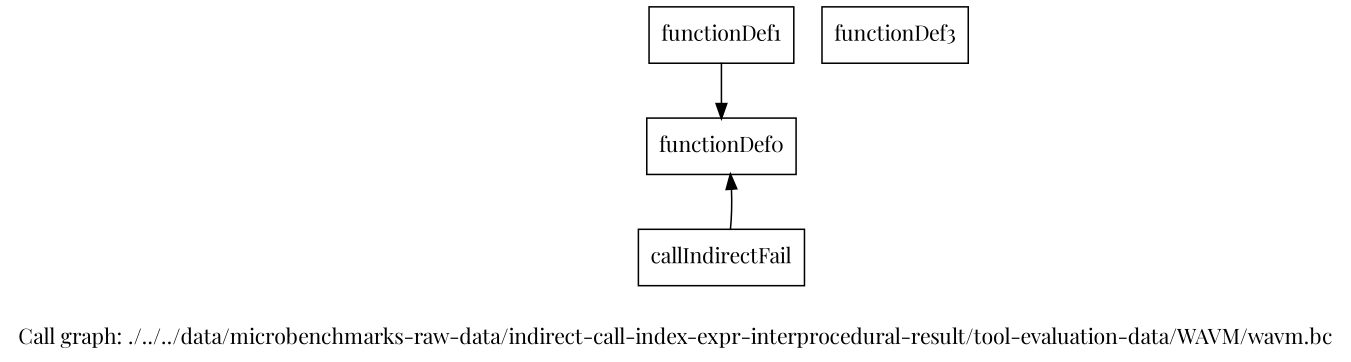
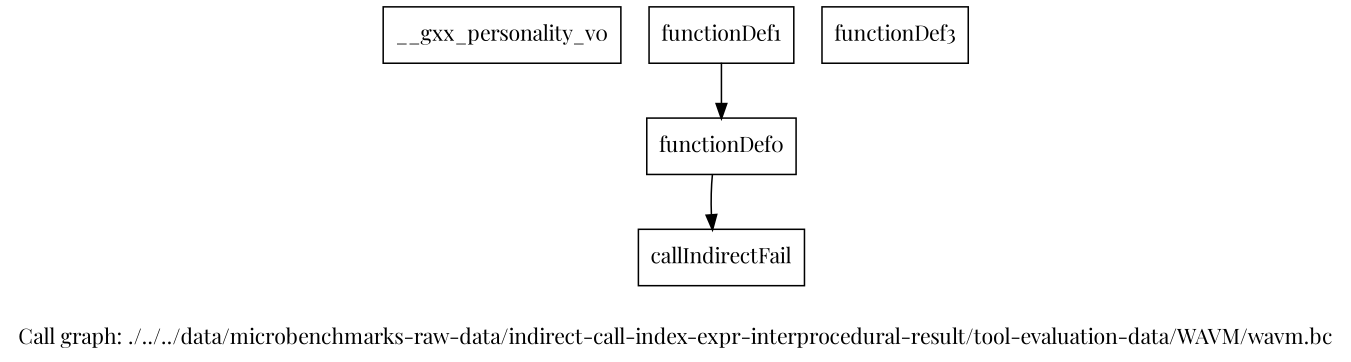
node "__gxx_personality_v0": added
edge "callIndirectFail" -> "functionDef0": reversed
